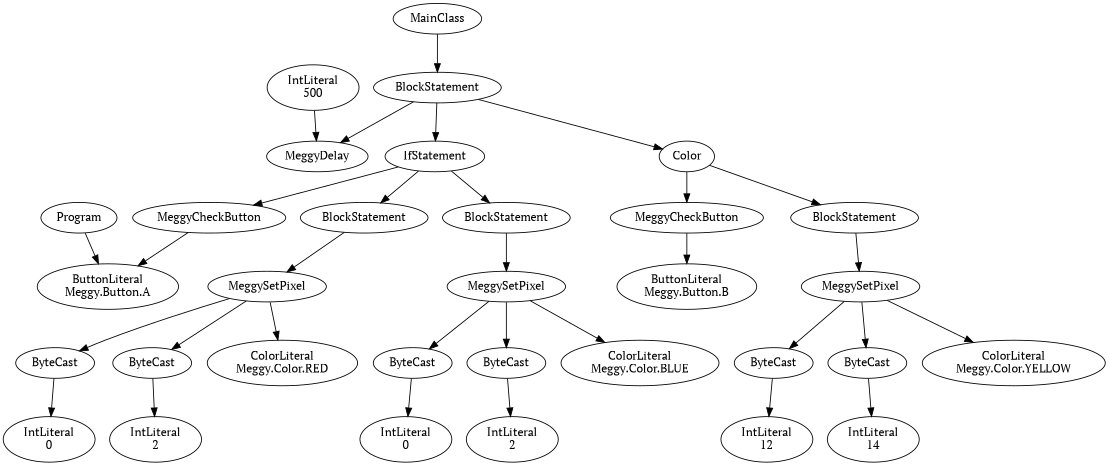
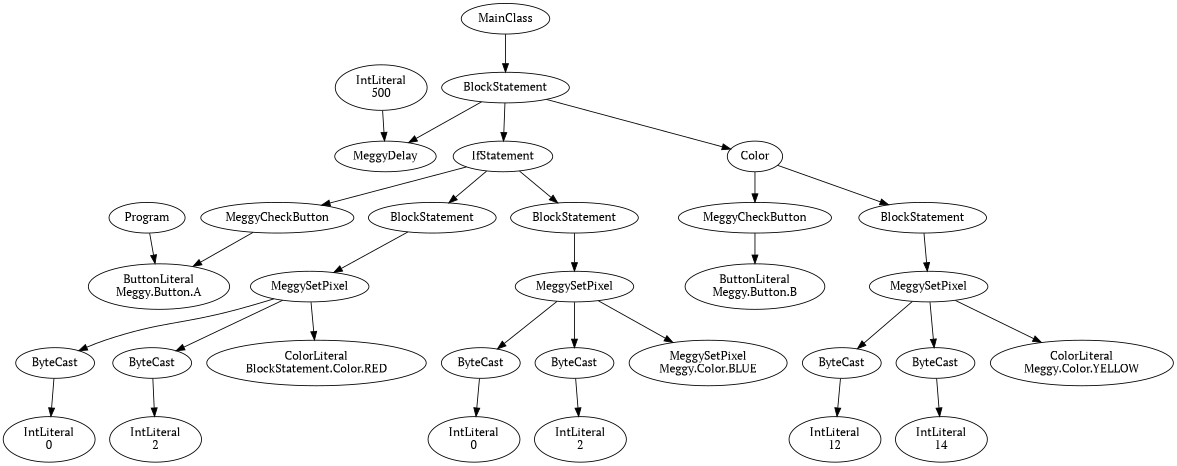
node "ColorLiteral Meggy.Color.RED": label "ColorLiteral Meggy.Color.RED" -> "ColorLiteral BlockStatement.Color.RED"
node "ColorLiteral Meggy.Color.BLUE": label "ColorLiteral Meggy.Color.BLUE" -> "MeggySetPixel Meggy.Color.BLUE"
